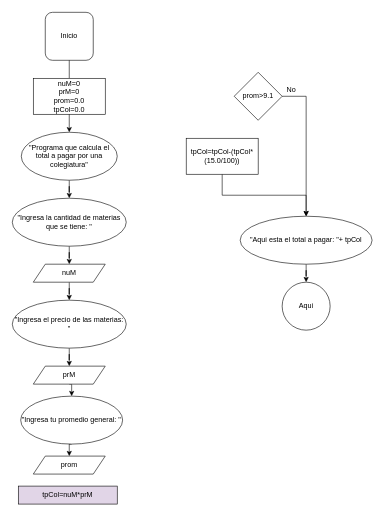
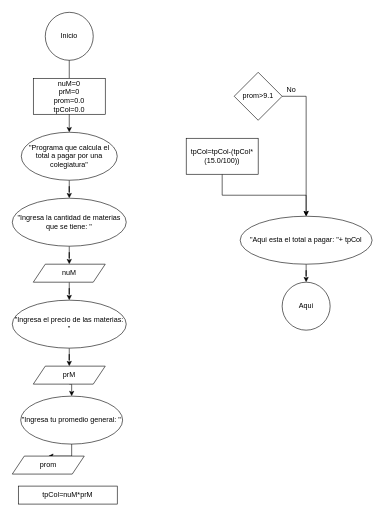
node "Inicio": shape rounded rectangle -> ellipse
node "prom": moved (69, 465) -> (48, 465)
node "tpCol=nuM*prM": fillcolor #e1d5e7 -> #ffffff
